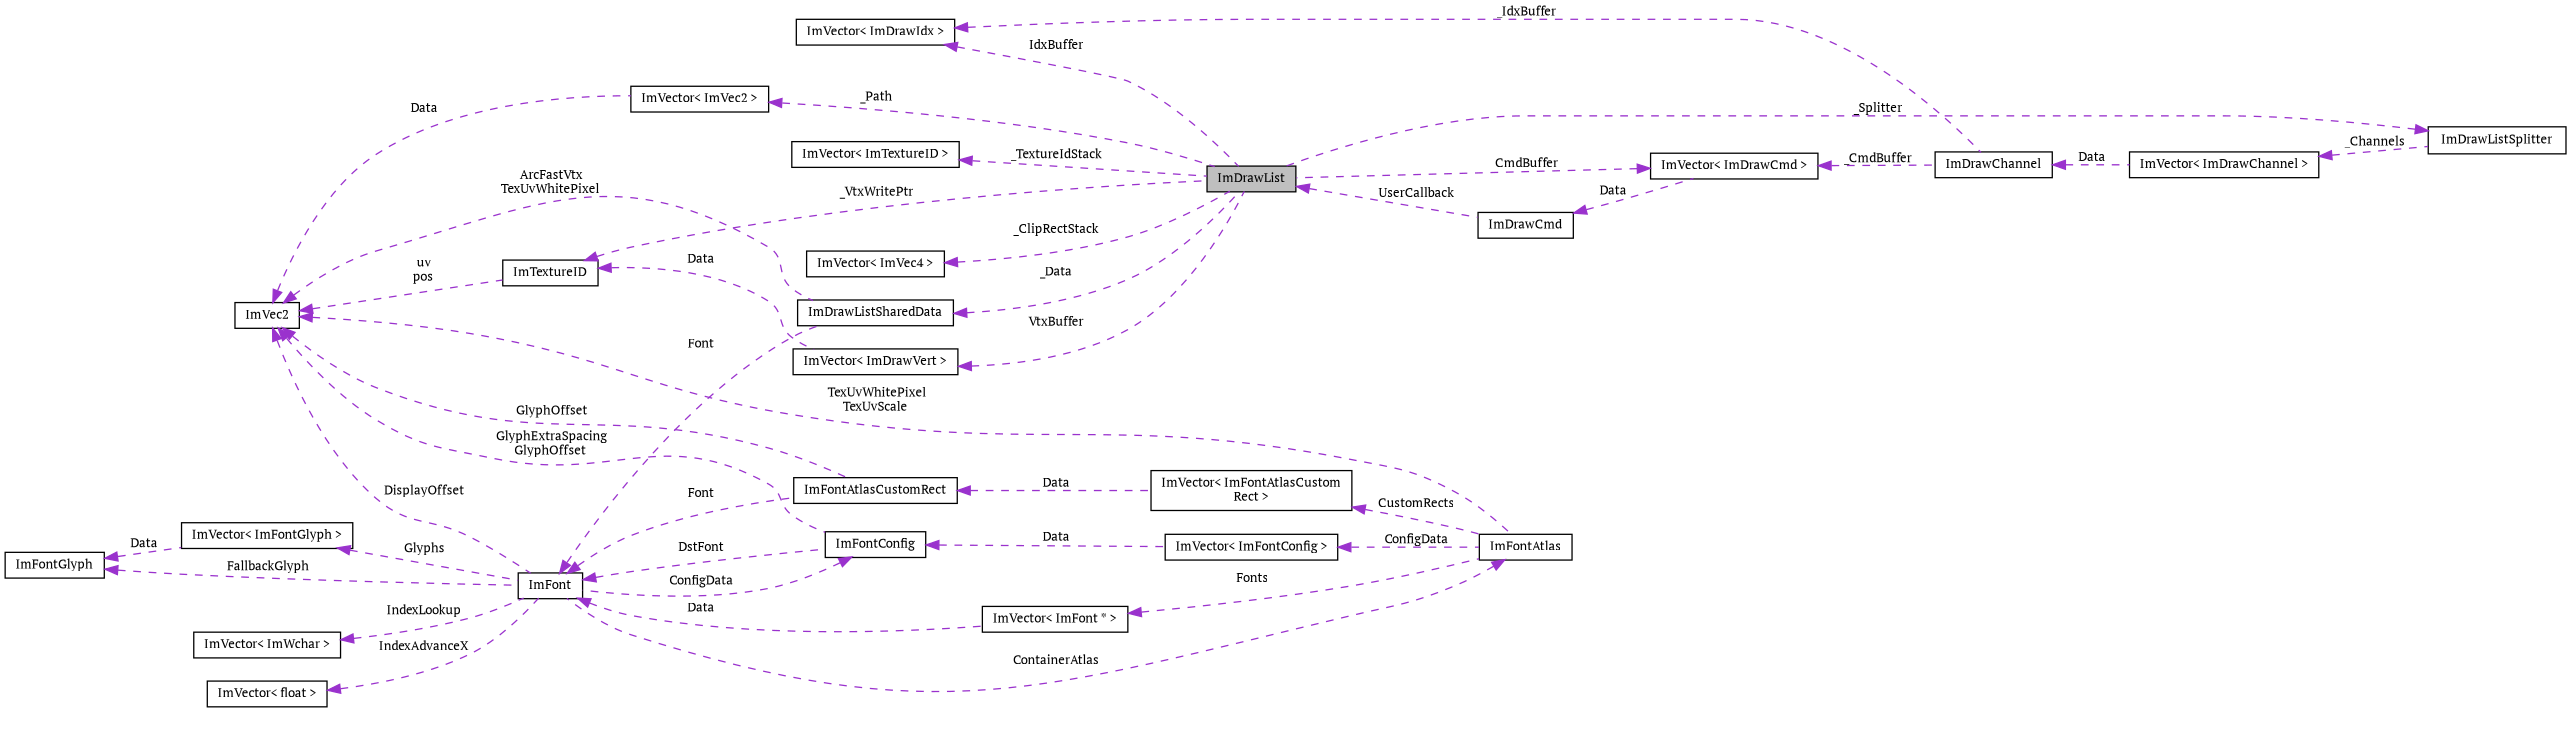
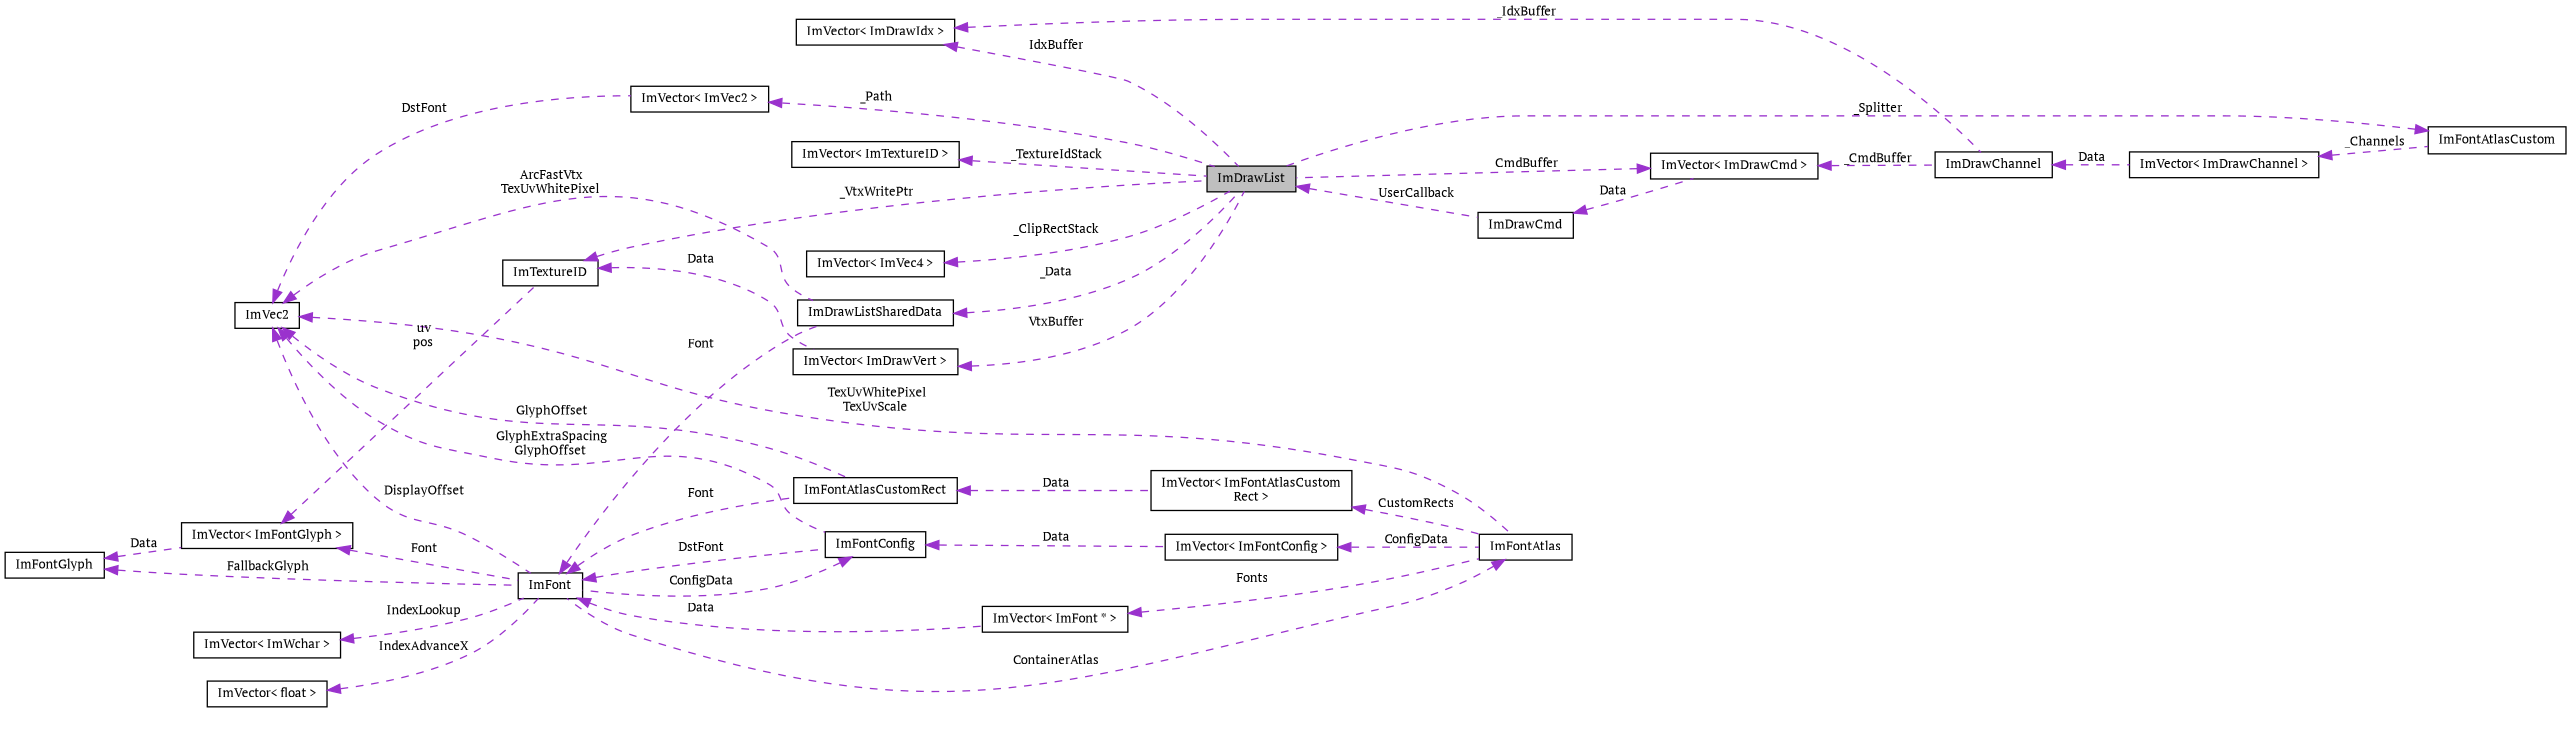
edge "ImVector< ImVec2 >" -> "ImVec2": label " Data" -> " DstFont"
node "ImDrawListSplitter": label "ImDrawListSplitter" -> "ImFontAtlasCustom"
edge "ImTextureID" -> "ImVec2": now "ImTextureID" -> "ImVector< ImFontGlyph >"
edge "ImFont" -> "ImVector< ImFontGlyph >": label " Glyphs" -> " Font"
